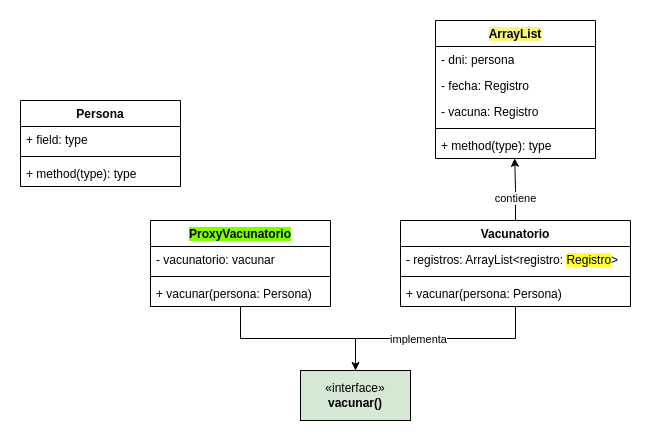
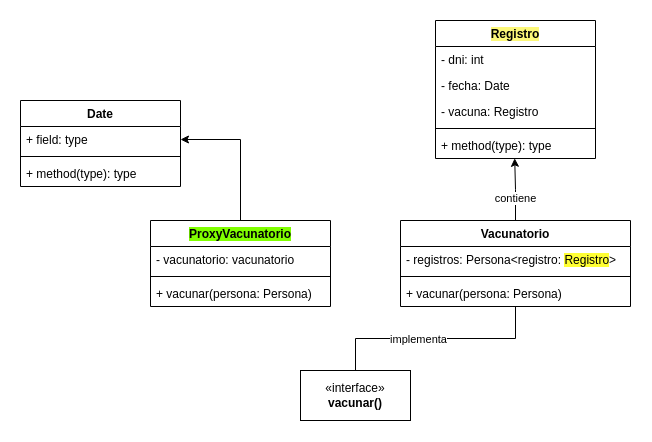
node "ArrayList": label "ArrayList" -> "Registro"
node "- dni: persona": label "- dni: persona" -> "- dni: int"
node "- fecha: Registro": label "- fecha: Registro" -> "- fecha: Date"
node "Persona": label "Persona" -> "Date"
node "- vacunatorio: vacunar": label "- vacunatorio: vacunar" -> "- vacunatorio: vacunatorio"
node "- registros: ArrayList<registro: Registro>": label "- registros: ArrayList<registro: Registro>" -> "- registros: Persona<registro: Registro>"
edge "ProxyVacunatorio" -> "«interface» vacunar()": now "ProxyVacunatorio" -> "+ field: type"
node "«interface» vacunar()": fillcolor #d5e8d4 -> #ffffff
